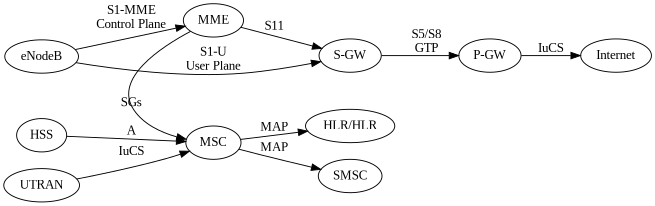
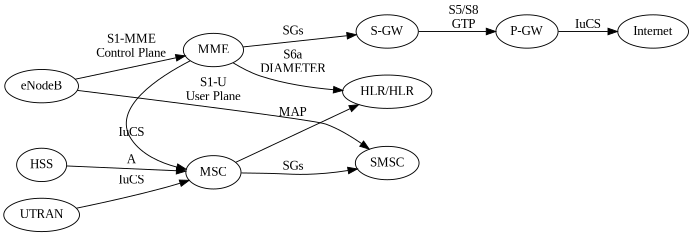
edge "MME" -> "S-GW": label "S11" -> "SGs"
edge "eNodeB" -> "S-GW": now "eNodeB" -> "SMSC"
edge "MME" -> "HLR/HLR": added, label "S6a DIAMETER"
edge "MME" -> "MSC": label "SGs" -> "IuCS"
edge "MSC" -> "SMSC": label "MAP" -> "SGs"
